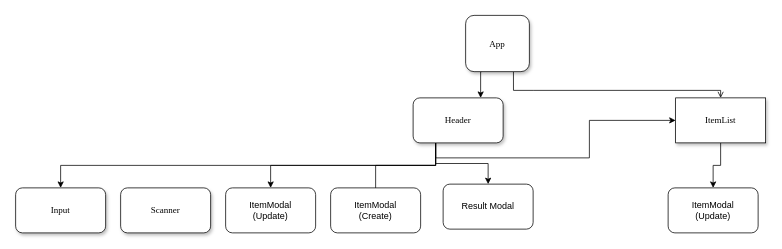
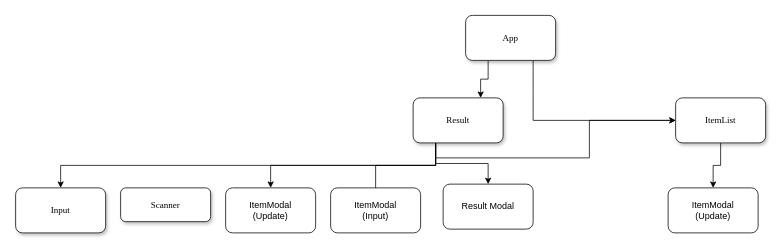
node "App": size 64x56 -> 90x45
node "Header": label "Header" -> "Result"
node "ItemList": shape rectangle -> rounded rectangle
node "Scanner": size 90x45 -> 90x34
node "ItemModal (Create)": label "ItemModal (Create)" -> "ItemModal (Input)"
